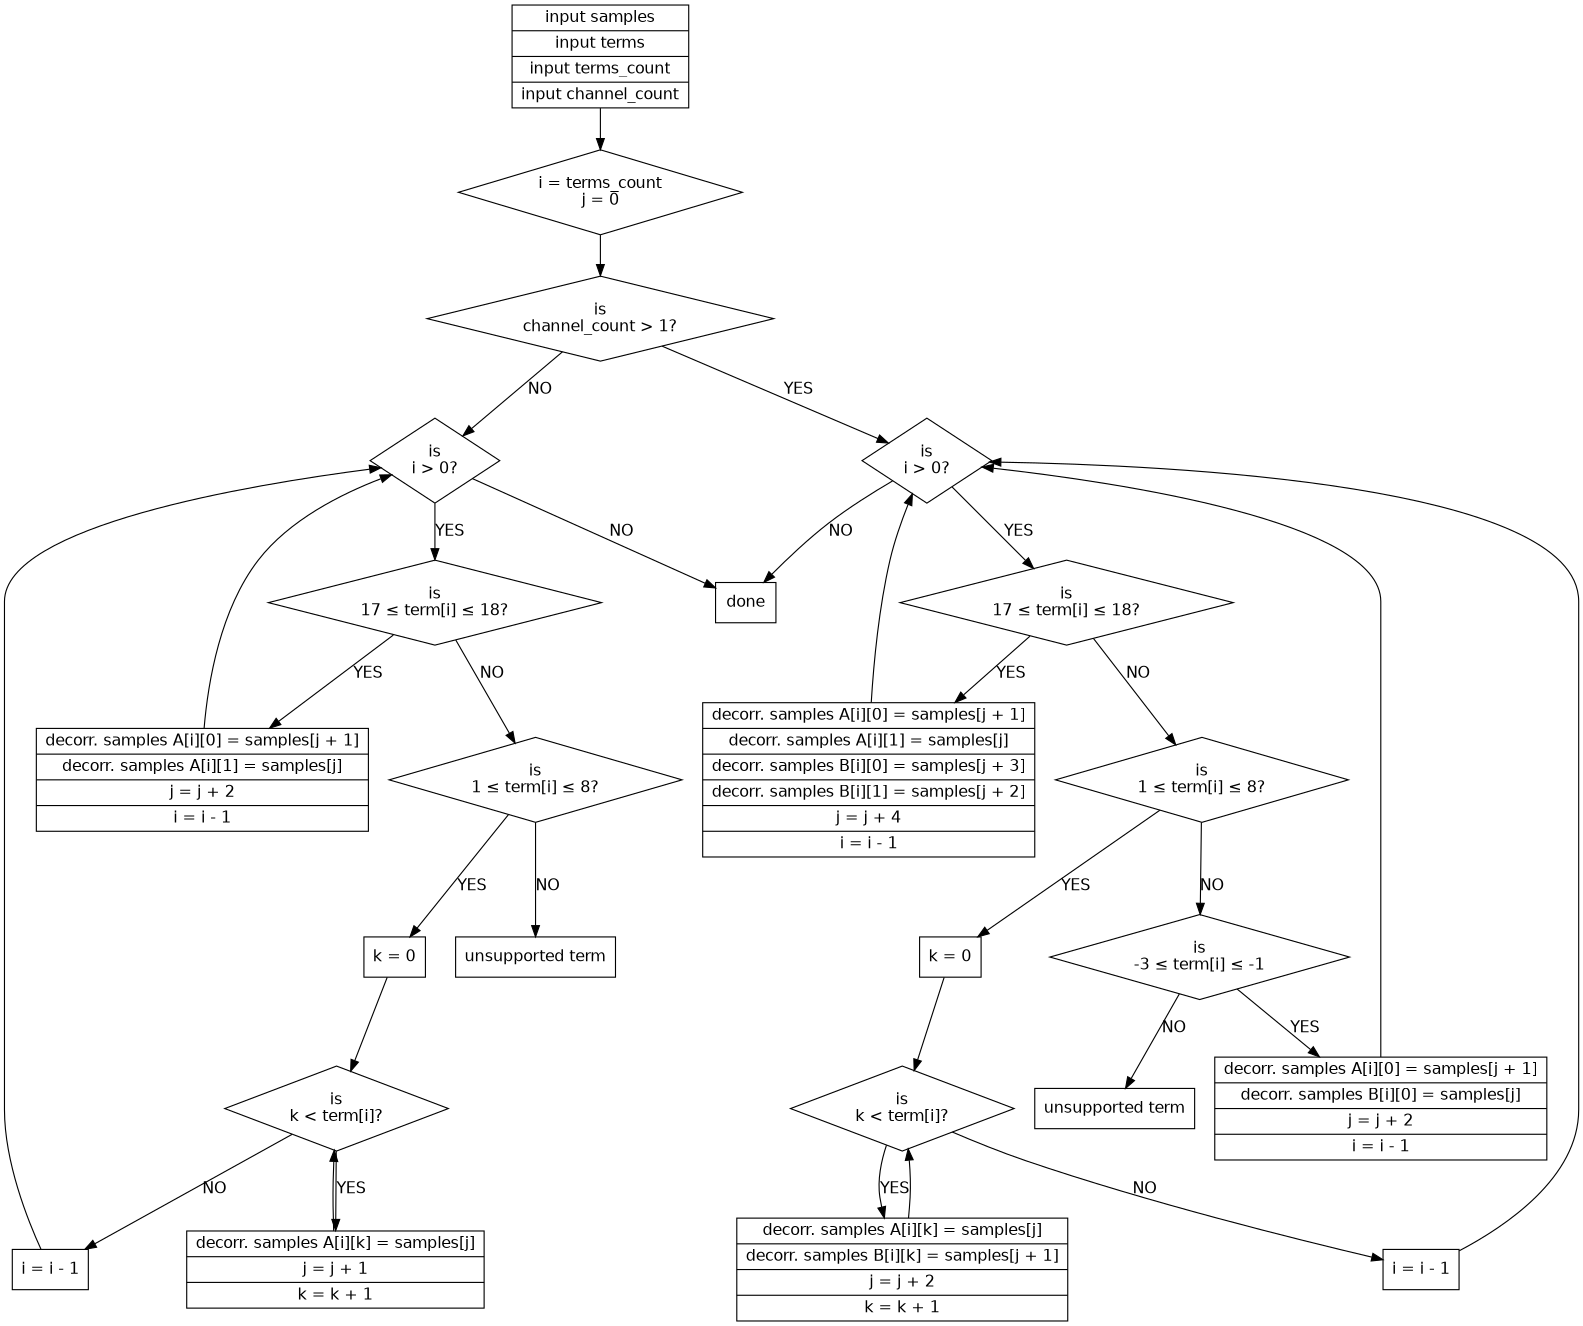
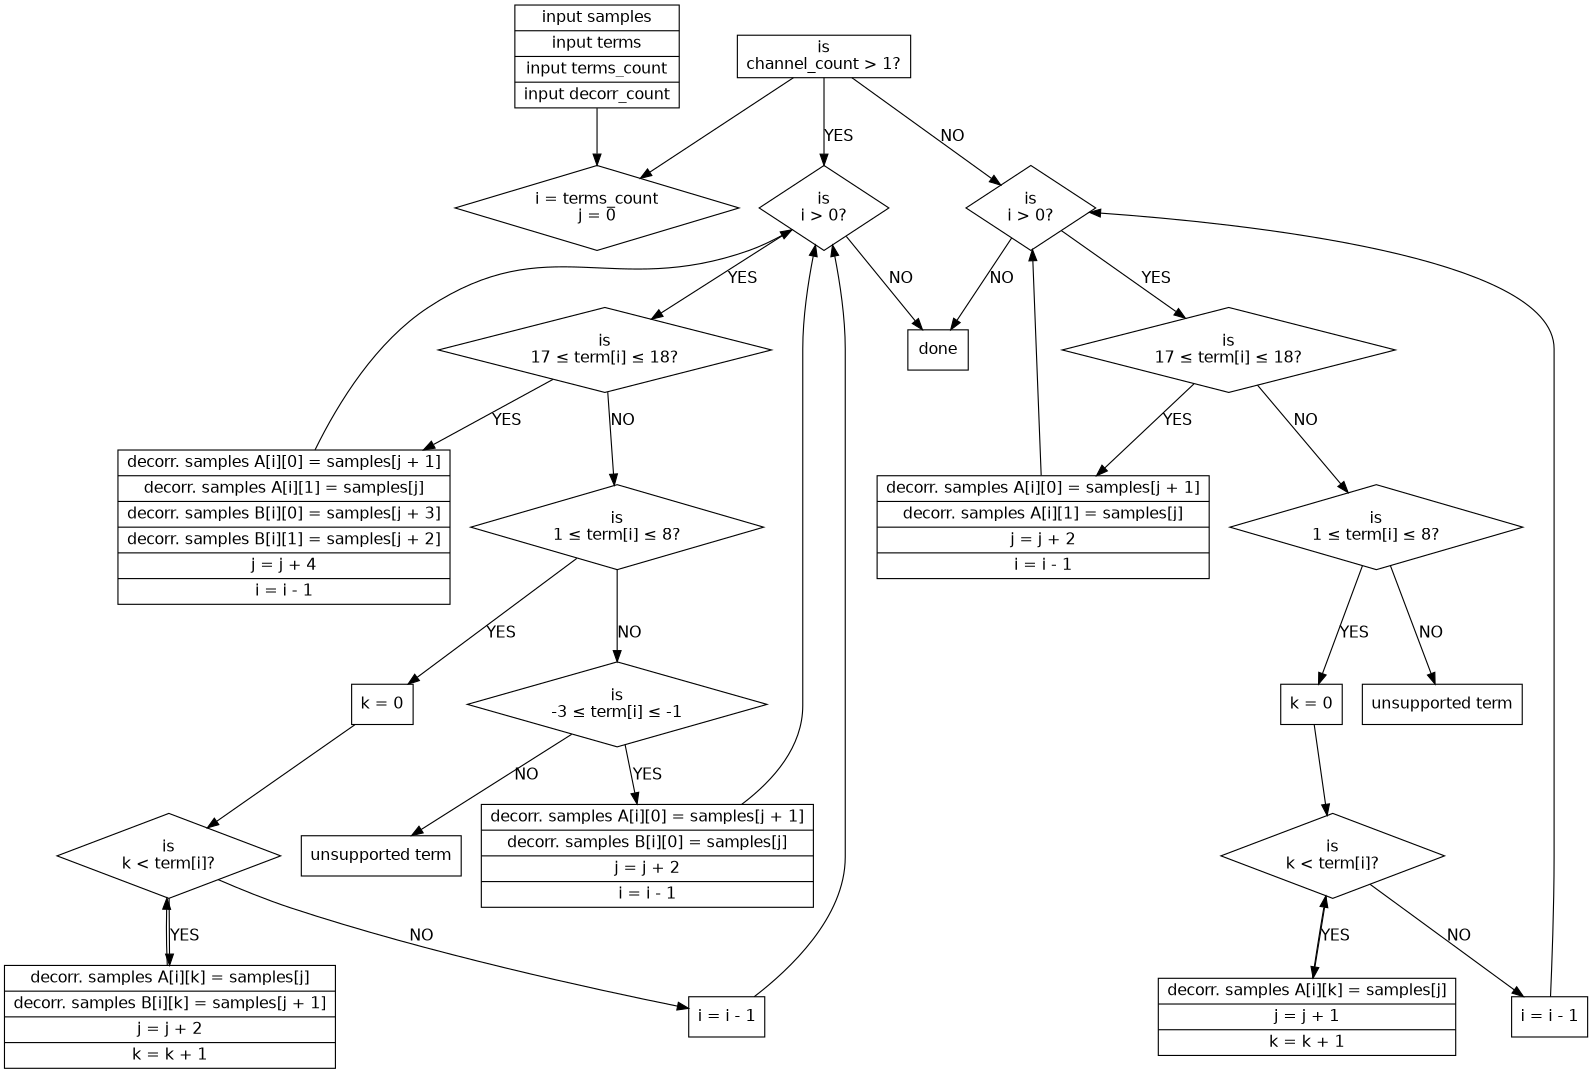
node "input samples": text "input channel_count" -> "input decorr_count"
edge "i = terms_count j = 0" -> "is channel_count > 1?": reversed
node "is channel_count > 1?": shape diamond -> box
